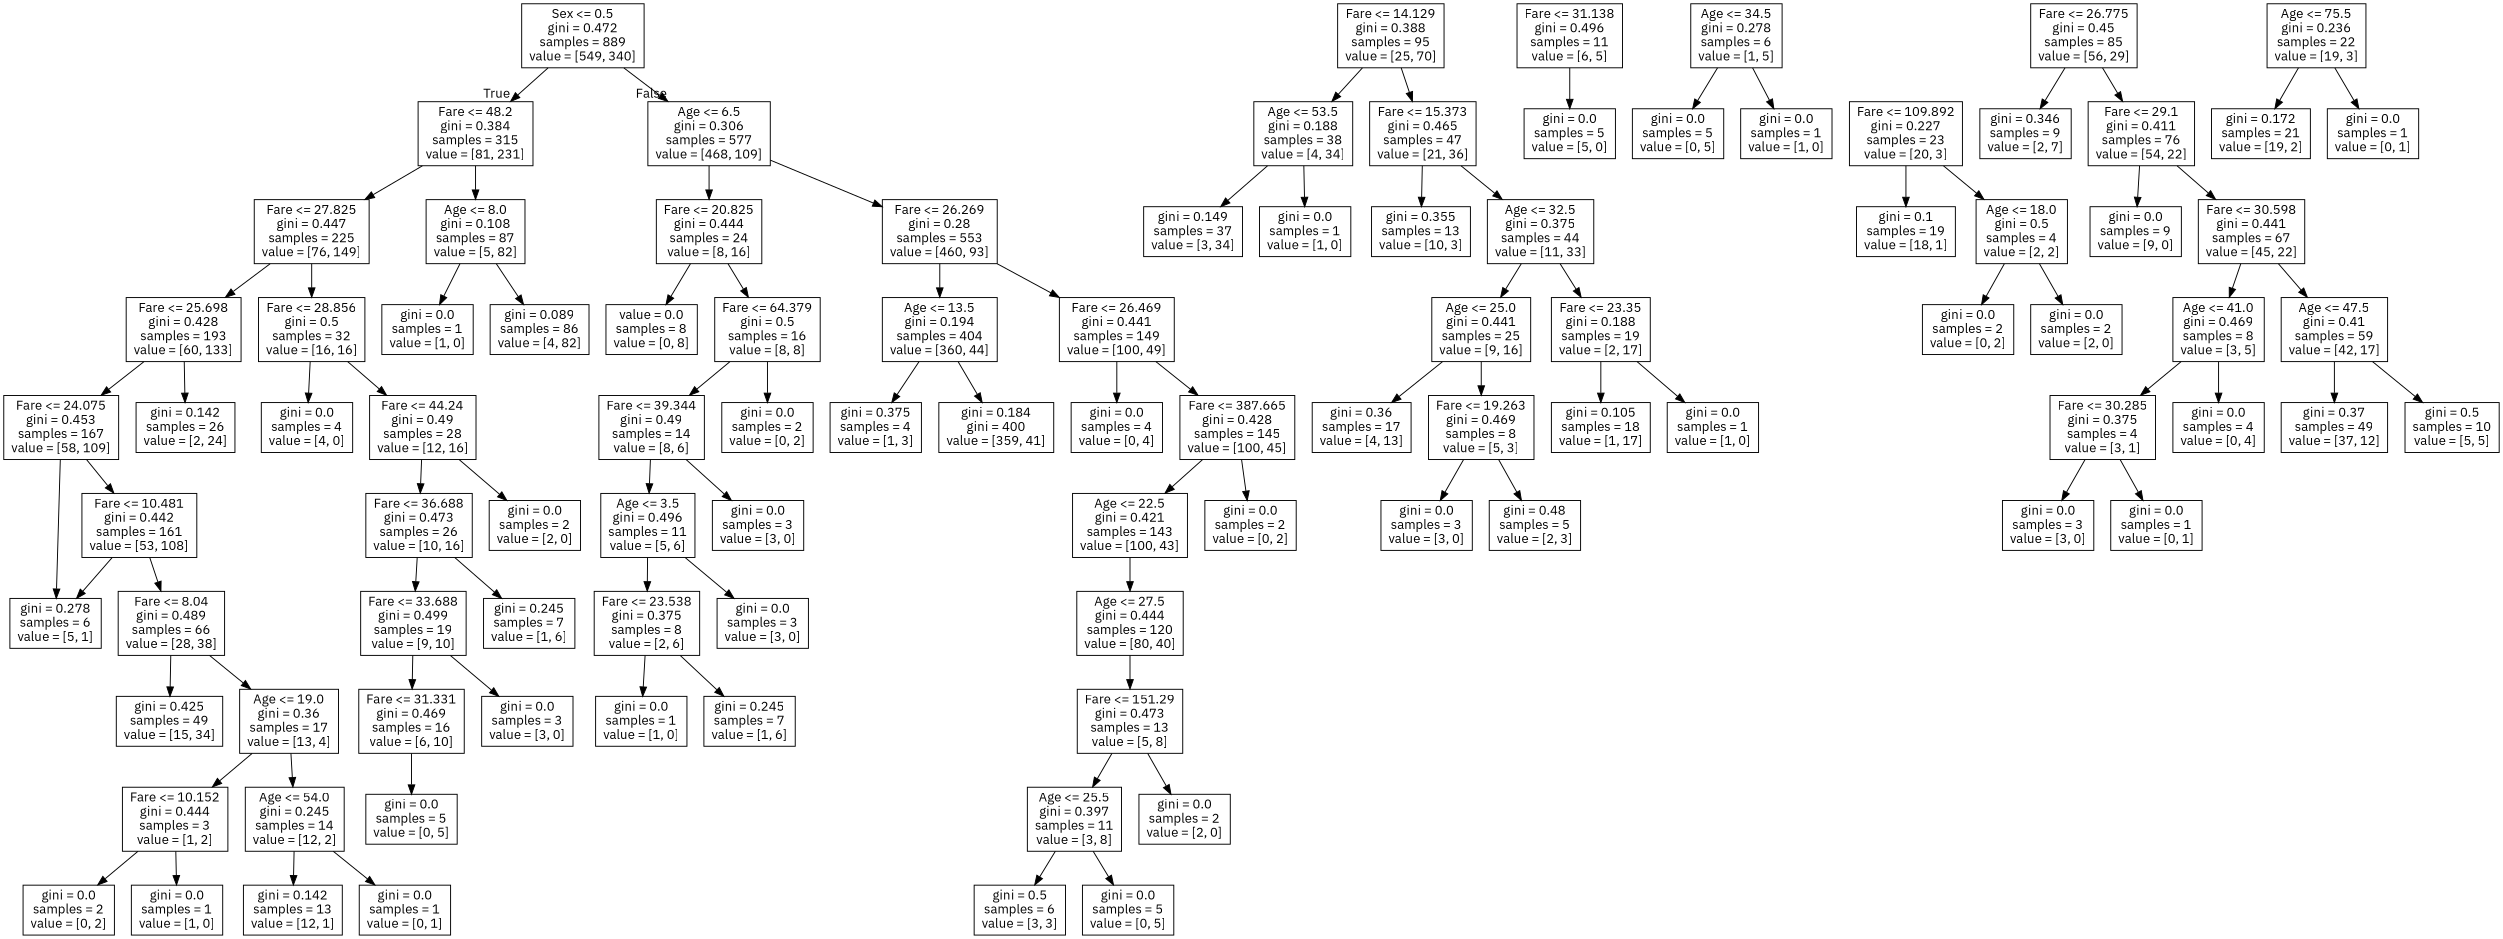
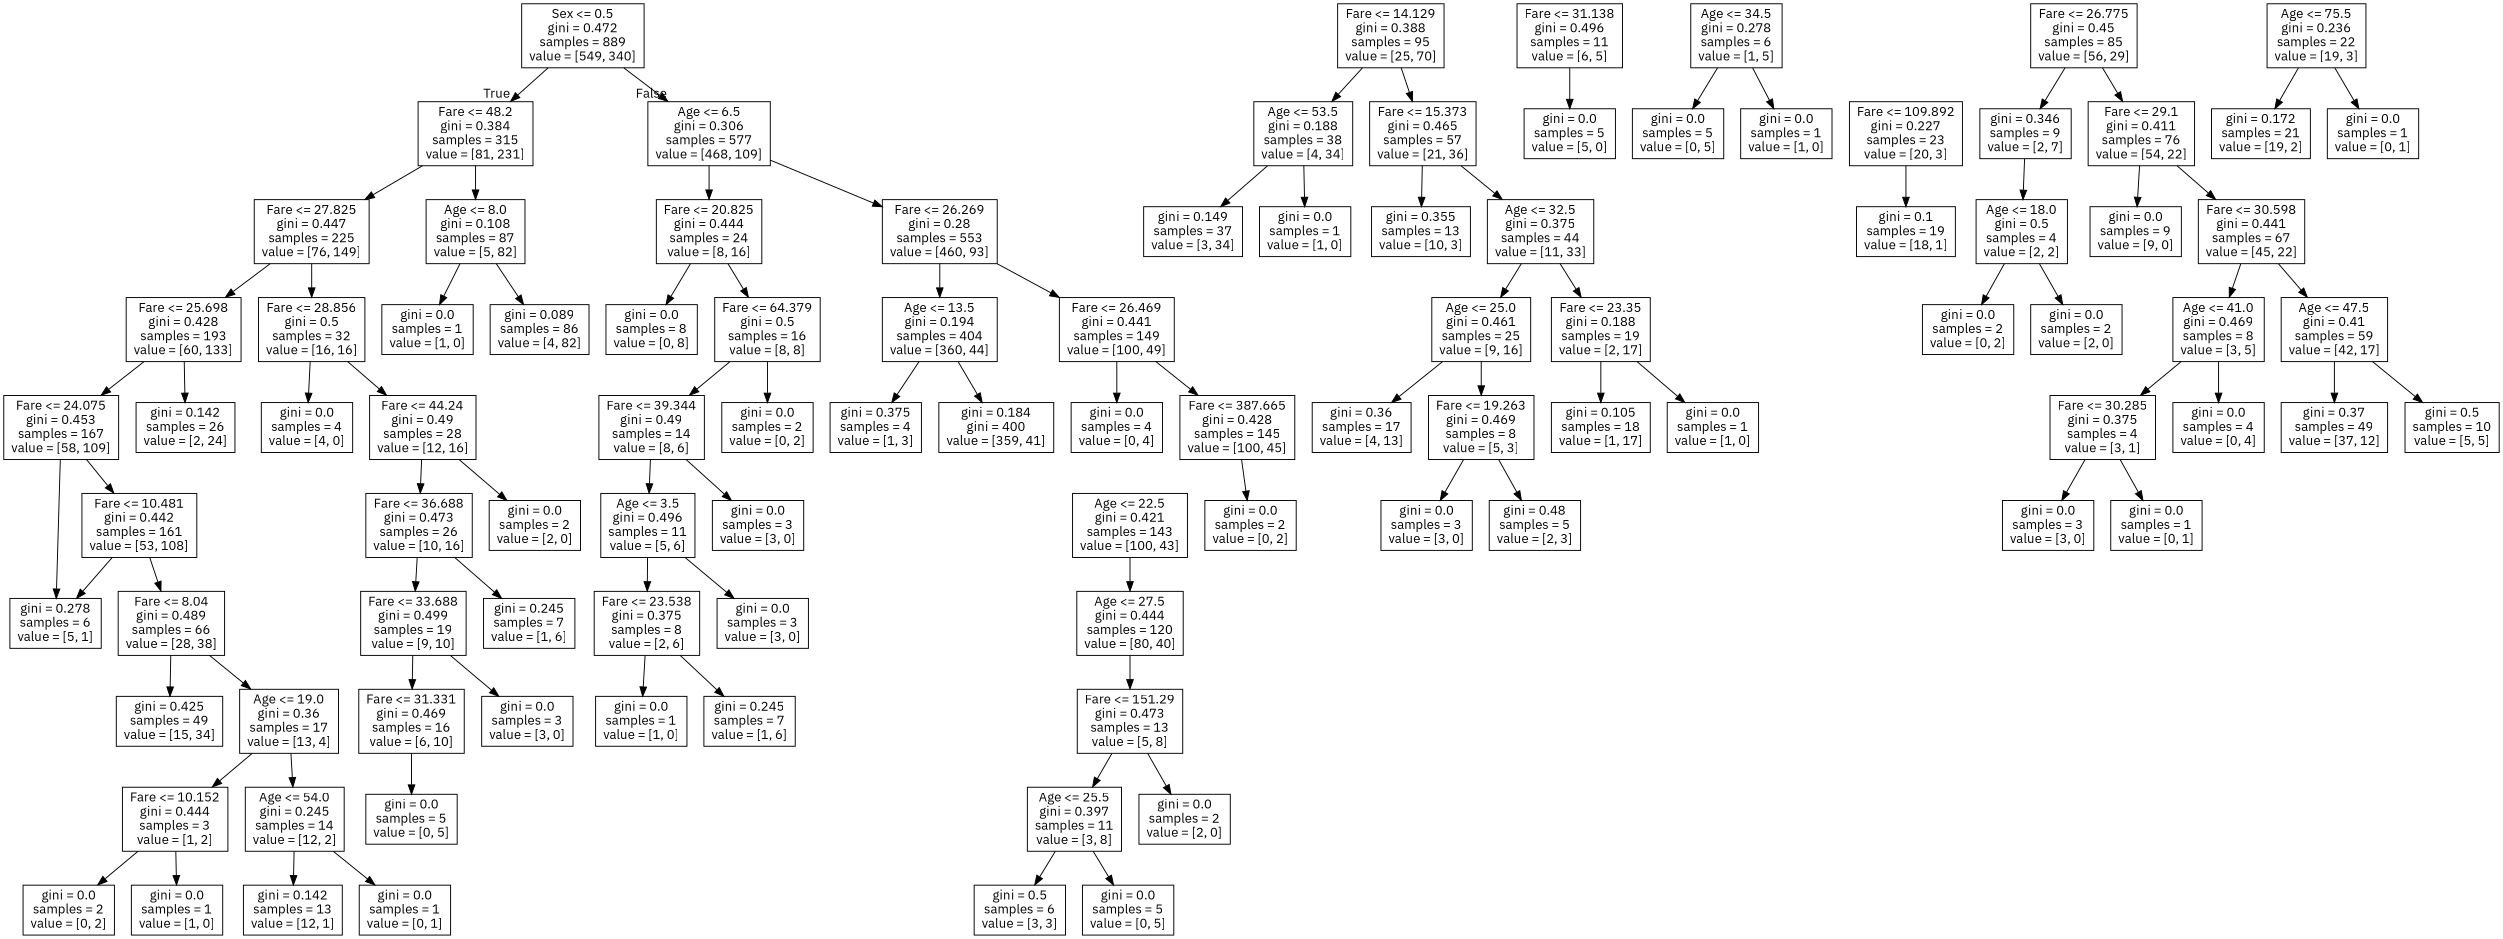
node "Fare <= 15.373 gini = 0.465 samples = 47 value = [21, 36]": label "Fare <= 15.373 gini = 0.465 samples = 47 value = [21, 36]" -> "Fare <= 15.373 gini = 0.465 samples = 57 value = [21, 36]"
edge "Fare <= 109.892 gini = 0.227 samples = 23 value = [20, 3]" -> "Age <= 18.0 gini = 0.5 samples = 4 value = [2, 2]": now "gini = 0.346 samples = 9 value = [2, 7]" -> "Age <= 18.0 gini = 0.5 samples = 4 value = [2, 2]"
node "value = 0.0 samples = 8 value = [0, 8]": label "value = 0.0 samples = 8 value = [0, 8]" -> "gini = 0.0 samples = 8 value = [0, 8]"
node "Age <= 25.0 gini = 0.441 samples = 25 value = [9, 16]": label "Age <= 25.0 gini = 0.441 samples = 25 value = [9, 16]" -> "Age <= 25.0 gini = 0.461 samples = 25 value = [9, 16]"
edge "Fare <= 387.665 gini = 0.428 samples = 145 value = [100, 45]" -> "Age <= 22.5 gini = 0.421 samples = 143 value = [100, 43]": removed
